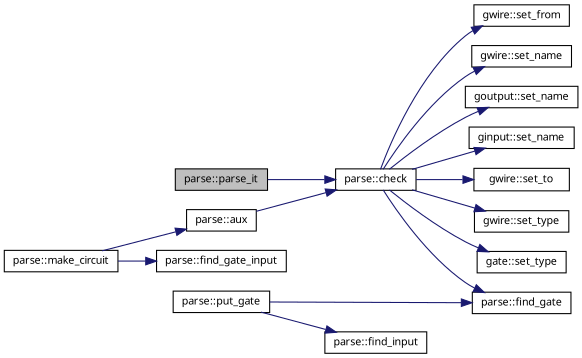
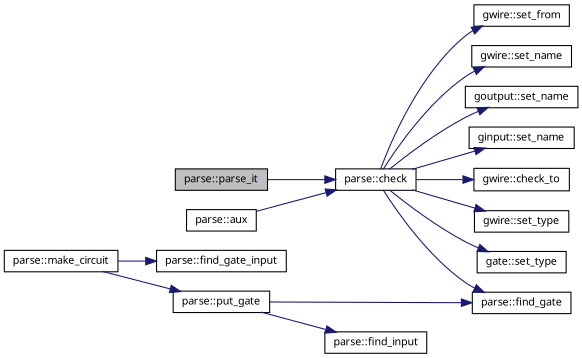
node "gwire::set_to": label "gwire::set_to" -> "gwire::check_to"
edge "parse::make_circuit" -> "parse::aux": now "parse::make_circuit" -> "parse::put_gate"
